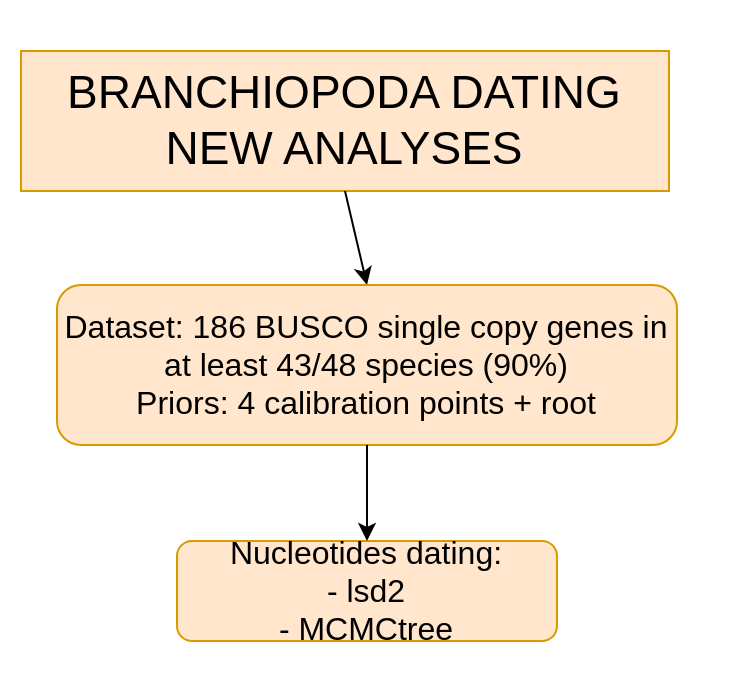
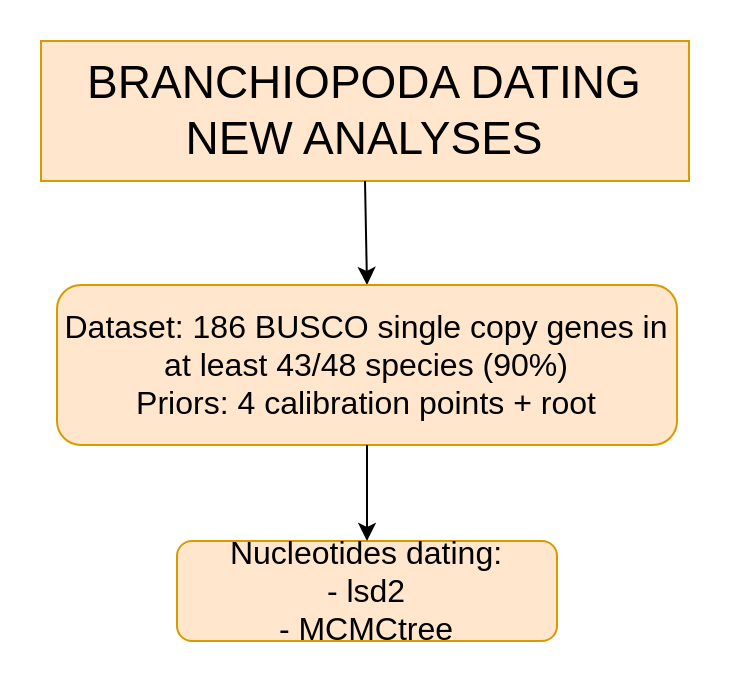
node "BRANCHIOPODA DATING NEW ANALYSES": moved (345, 121) -> (365, 111)
